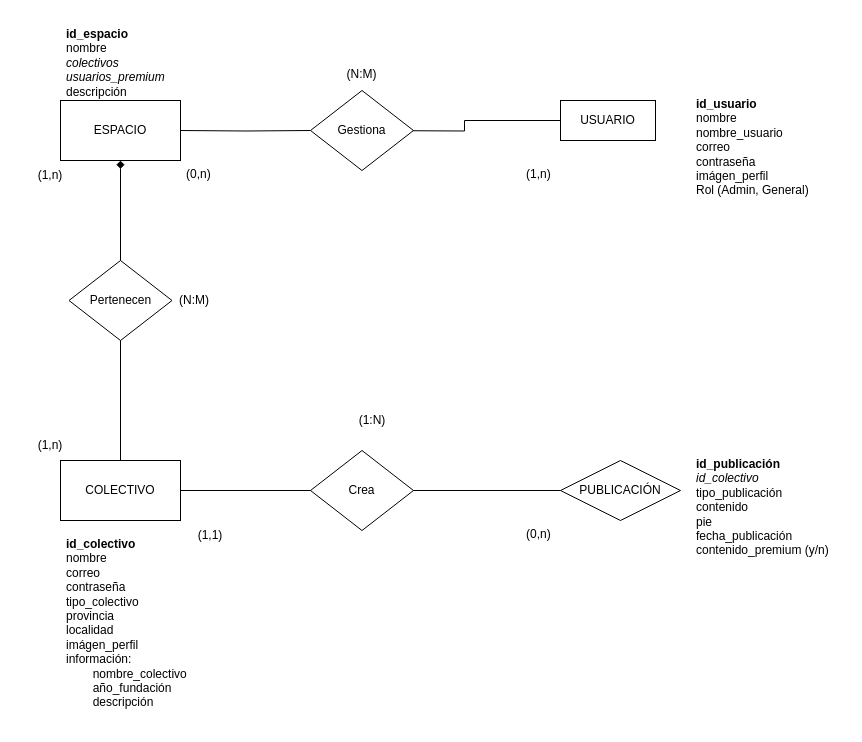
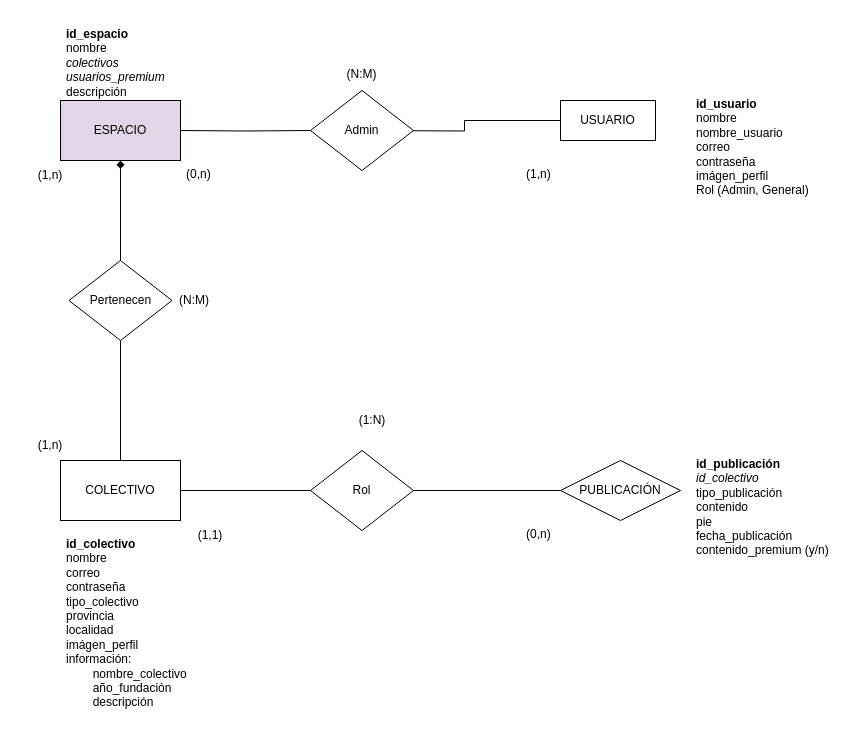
node "ESPACIO": fillcolor #ffffff -> #e1d5e7
node "Gestiona": label "Gestiona" -> "Admin"
node "Crea": label "Crea" -> "Rol"
